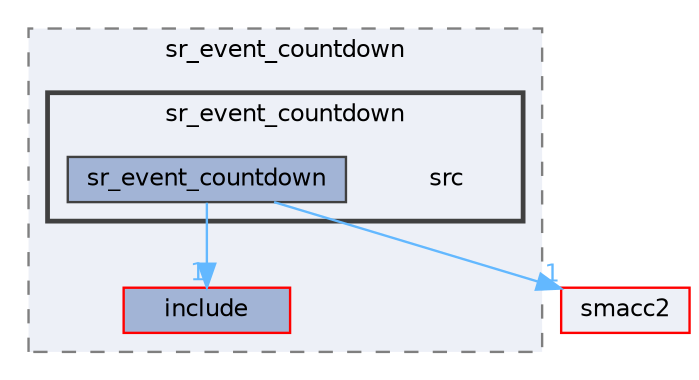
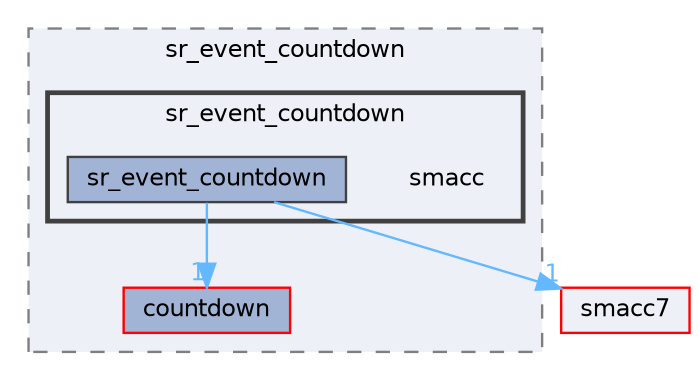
node "src": label "src" -> "smacc"
node "include": label "include" -> "countdown"
node "smacc2": label "smacc2" -> "smacc7"
